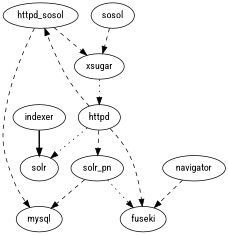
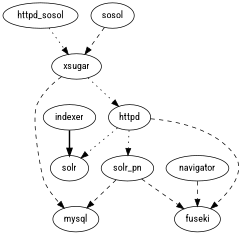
edge "httpd_sosol" -> "xsugar": style dashed -> dotted
edge "httpd" -> "httpd_sosol": removed
edge "httpd_sosol" -> "mysql": now "xsugar" -> "mysql"
edge "httpd" -> "solr_pn": style dashed -> dotted
edge "solr_pn" -> "fuseki": style dotted -> dashed
